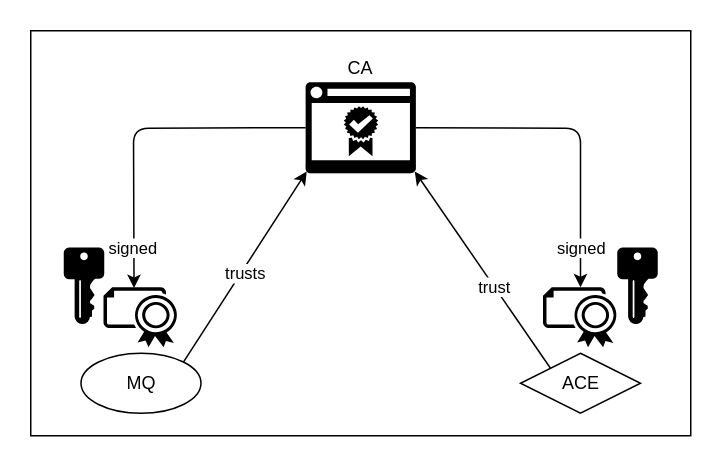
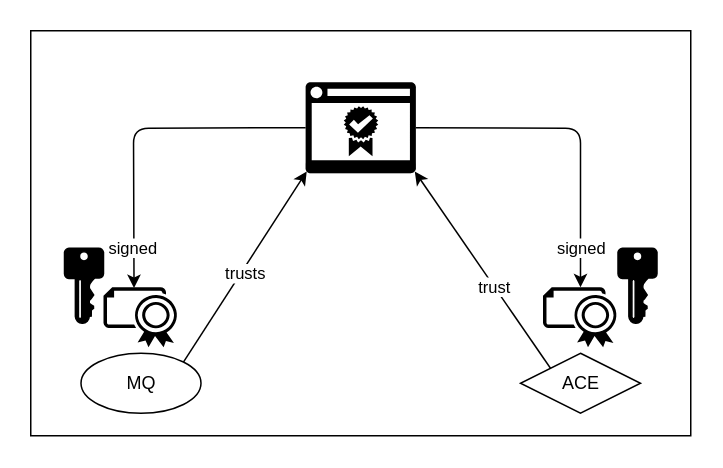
node "CA": removed
